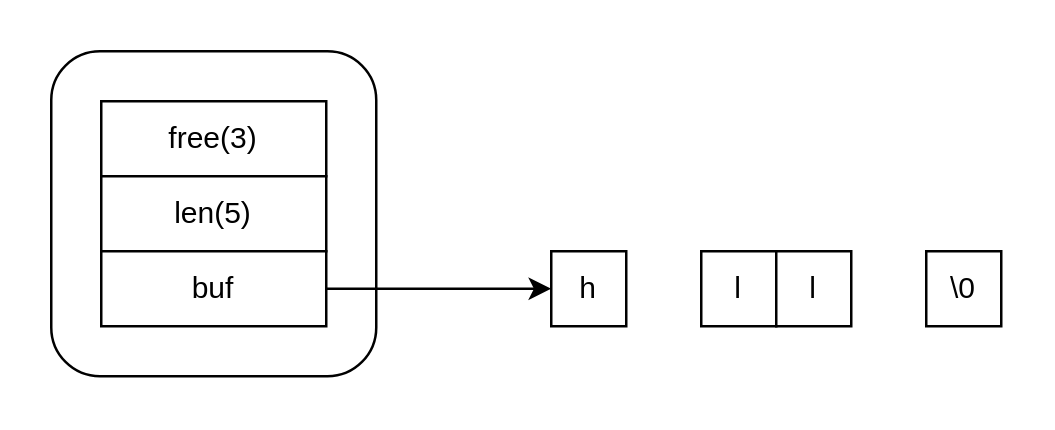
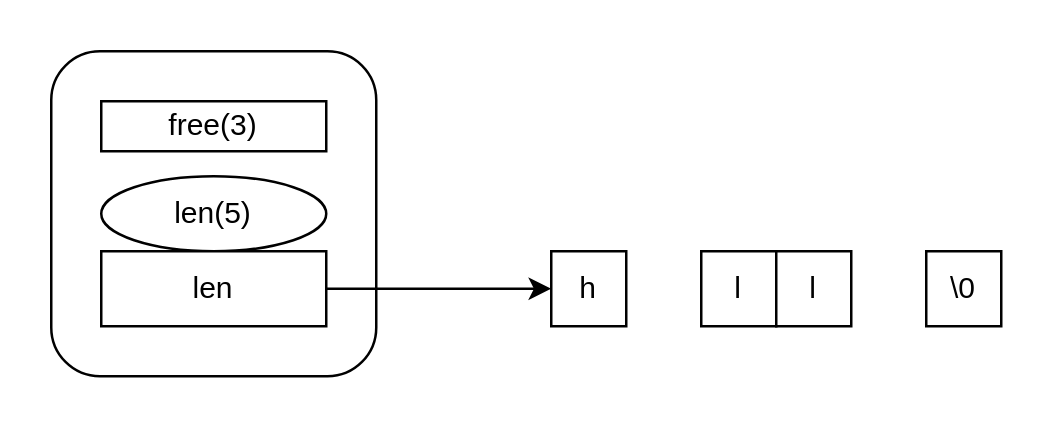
node "free(3)": size 225x75 -> 225x50
node "len(5)": shape rectangle -> ellipse
node "buf": label "buf" -> "len"
